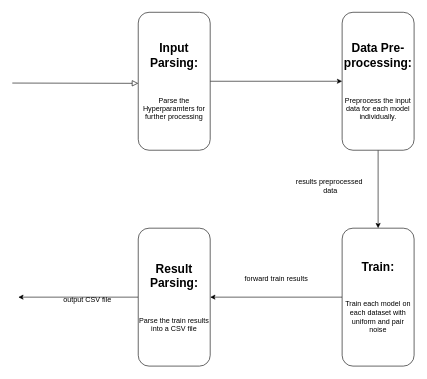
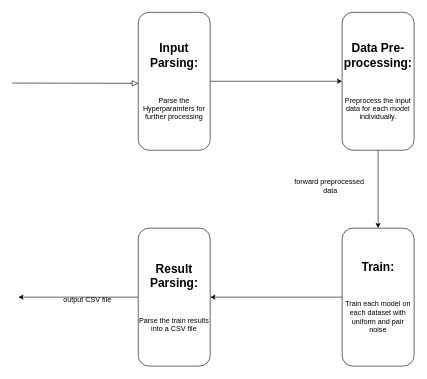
node "results preprocessed data": label "results preprocessed data" -> "forward preprocessed data"
node "forward train results": removed
